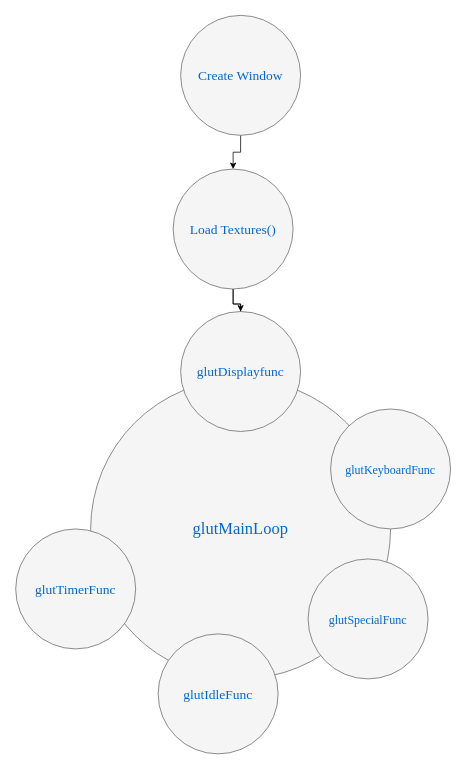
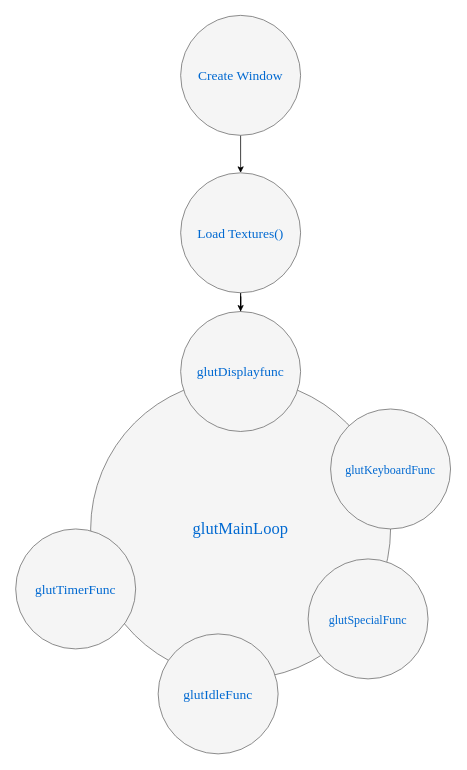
node "Load Textures()": moved (233, 229) -> (240, 233)
